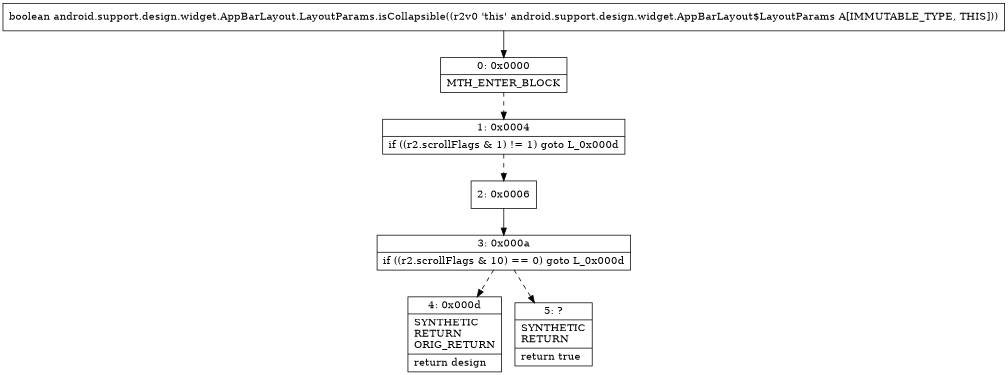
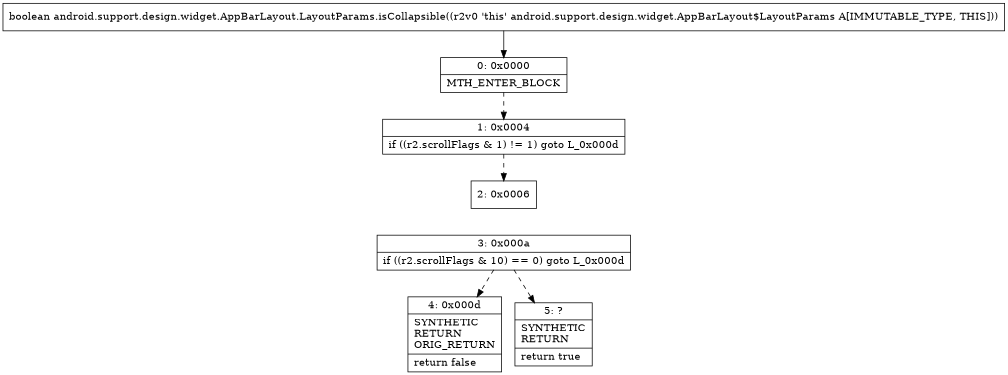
edge "2: 0x0006" -> "3: 0x000a": removed
node "4: 0x000d": text "return design" -> "return false"
